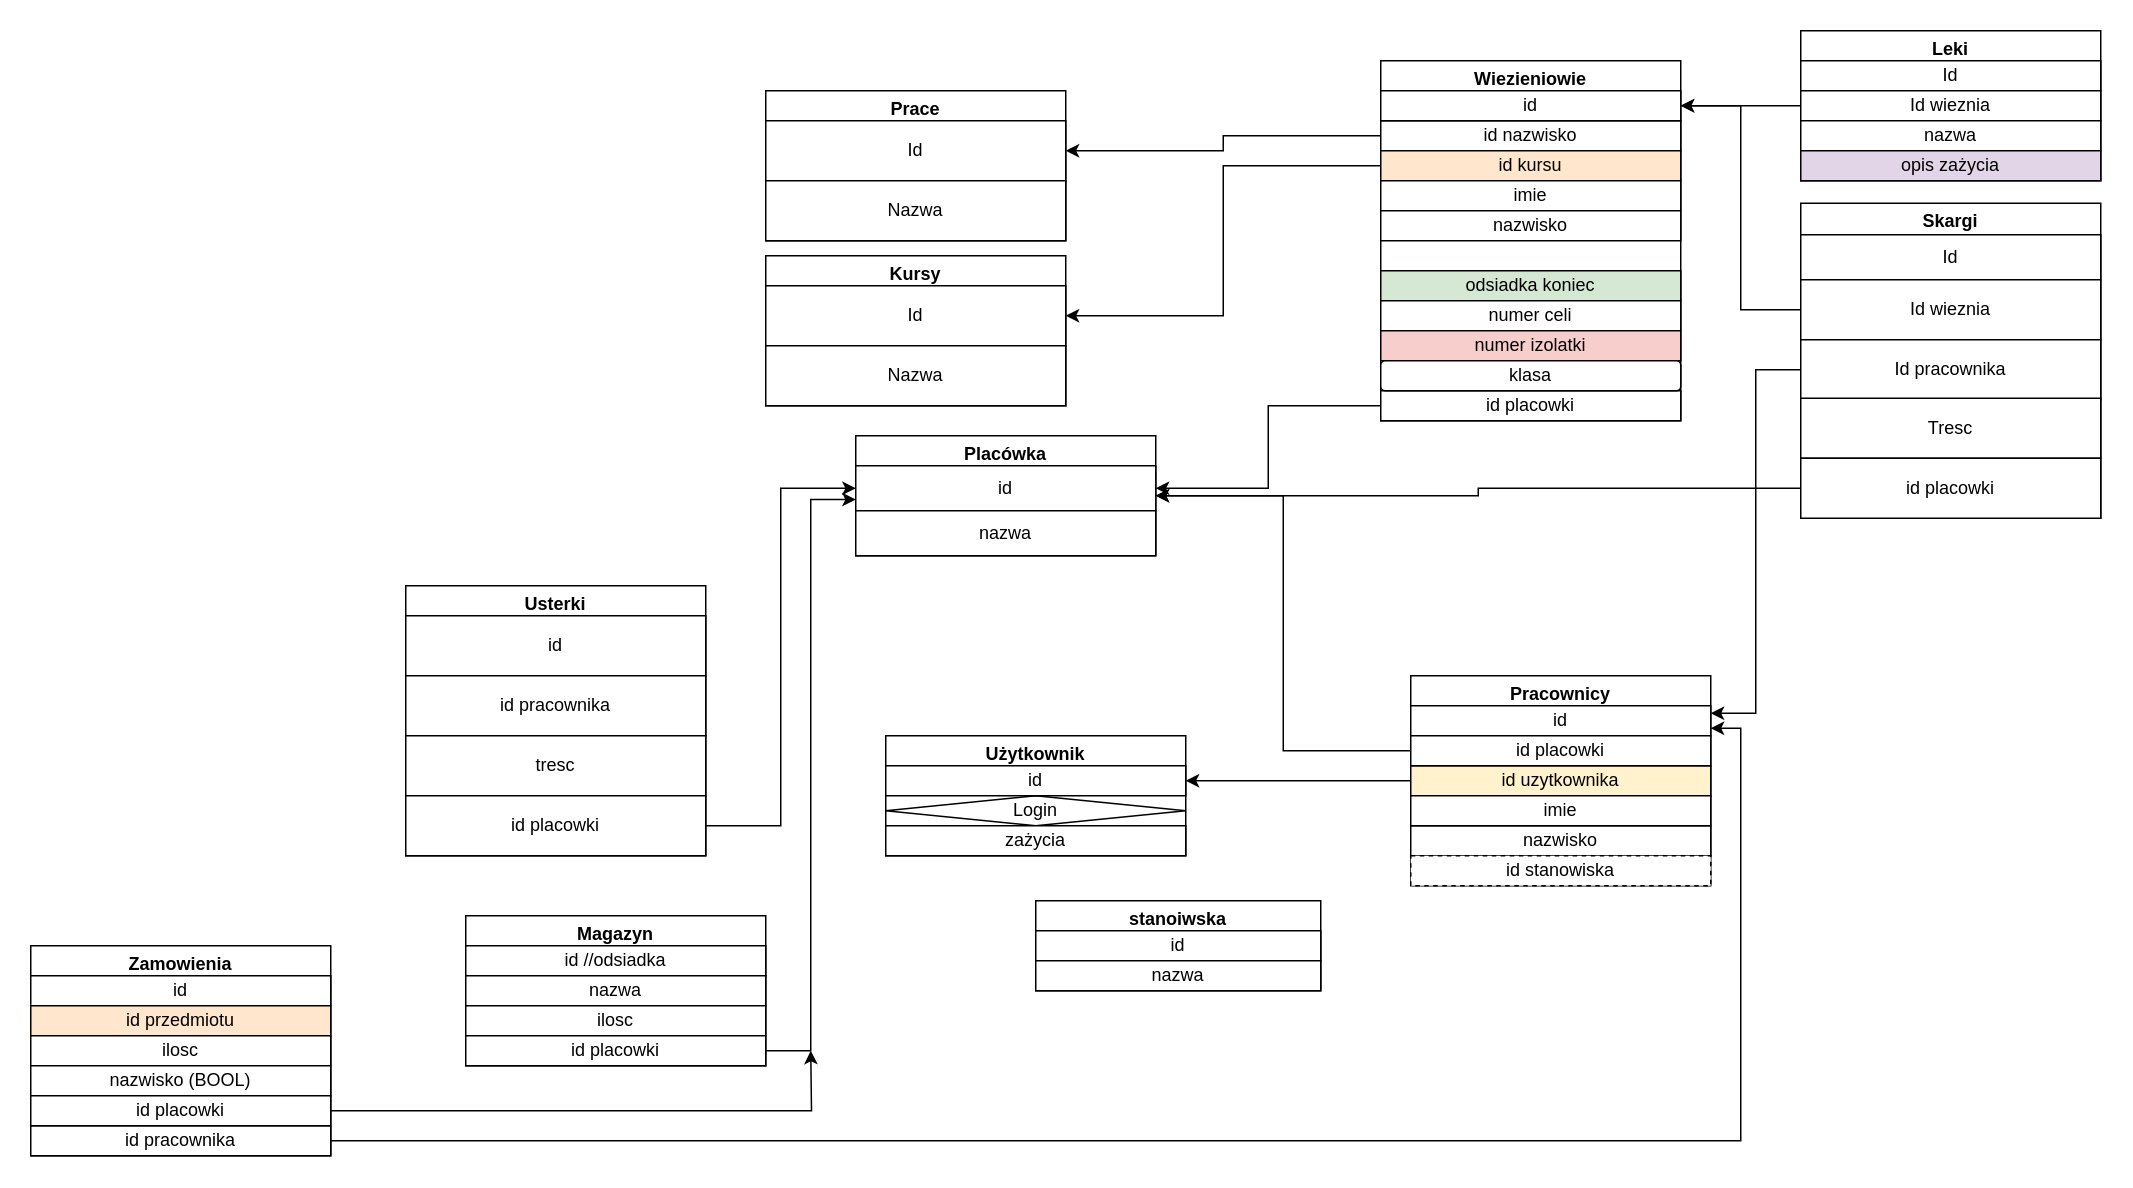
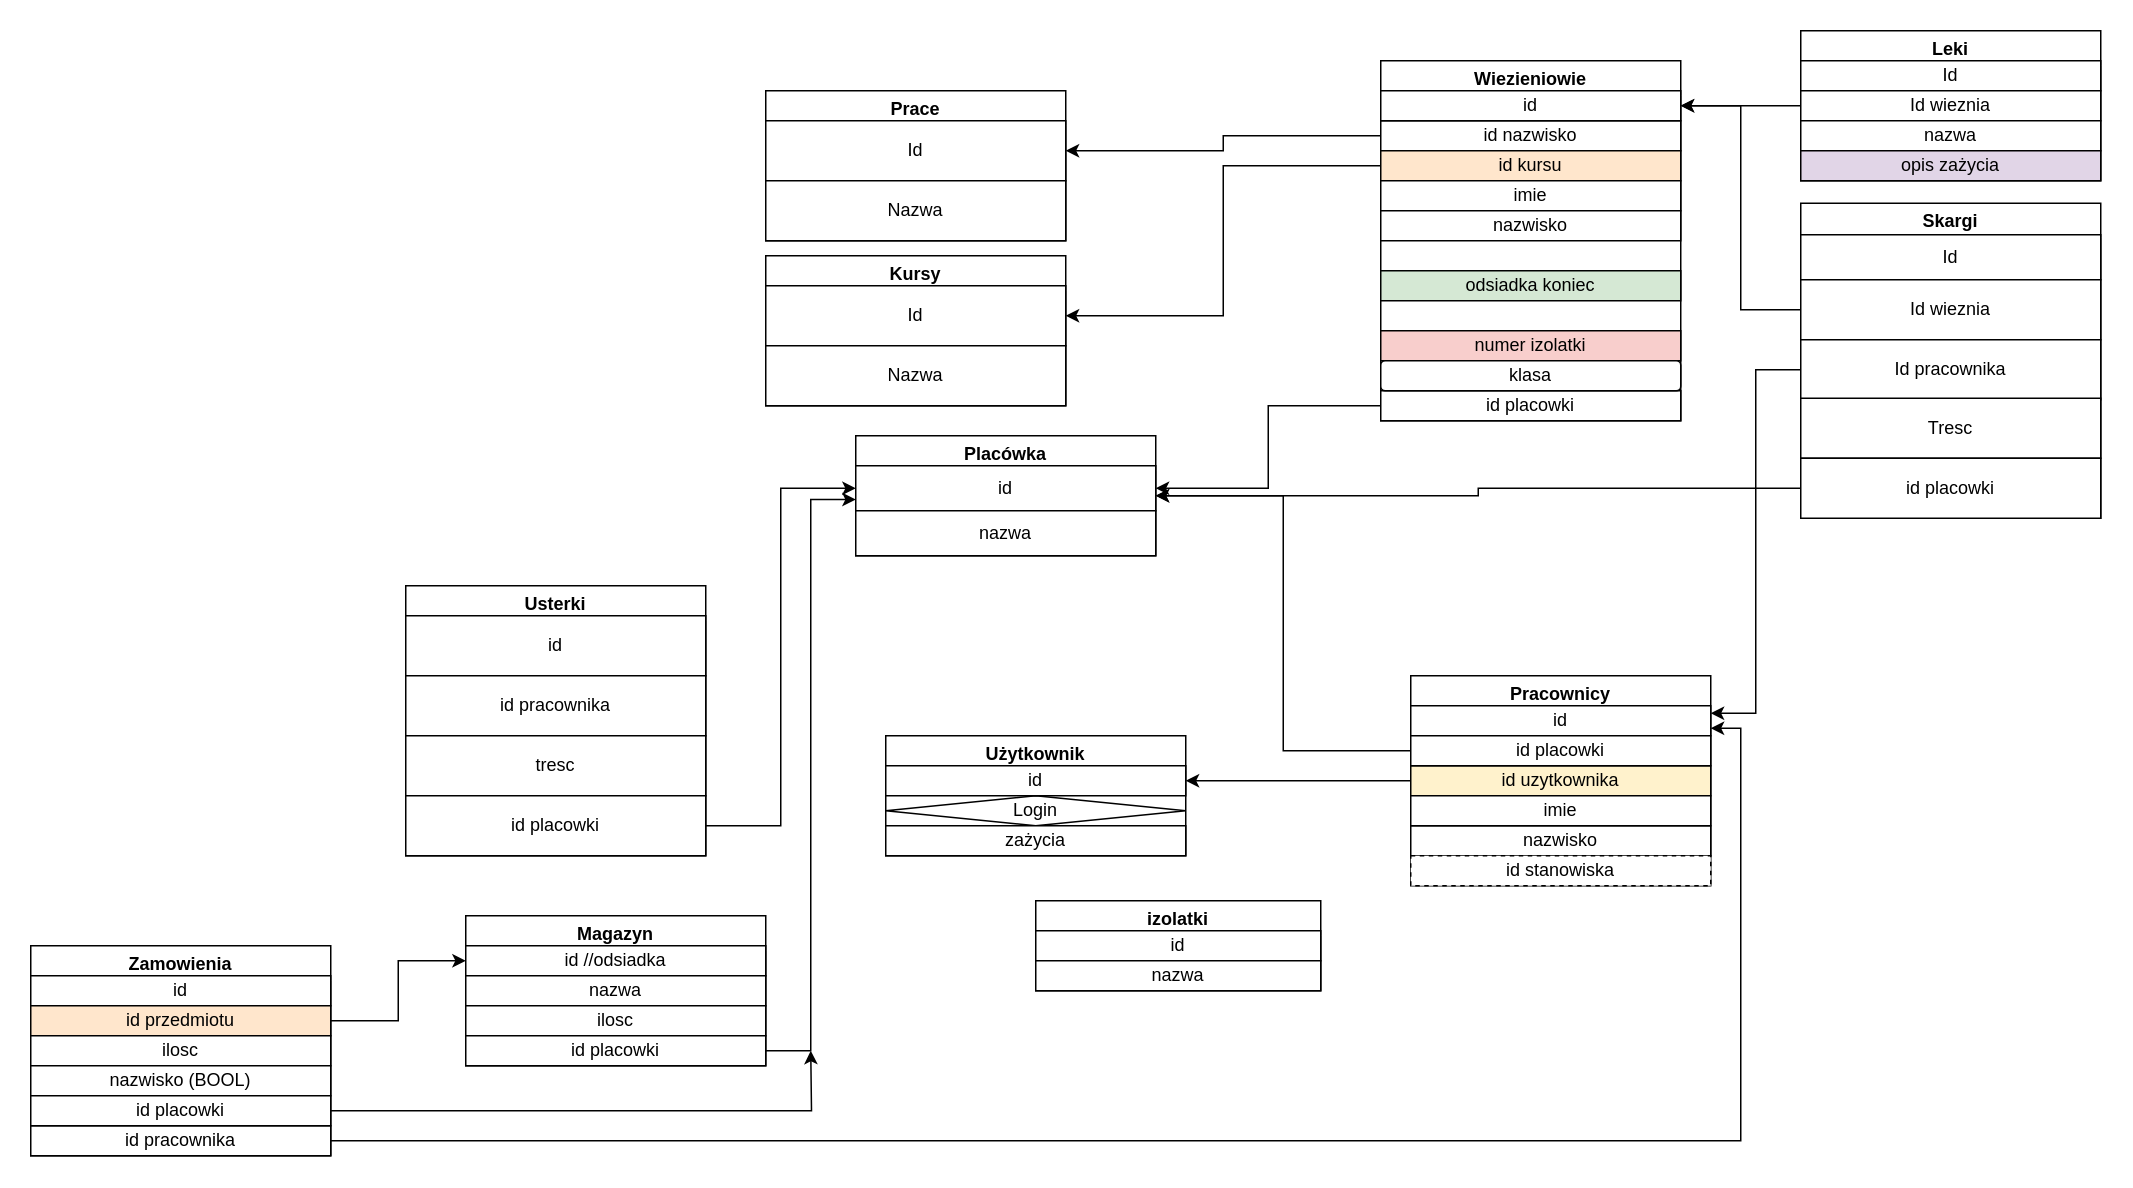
node "numer celi": removed
node "stanoiwska": label "stanoiwska" -> "izolatki"
edge "id przedmiotu" -> "id //odsiadka": added
